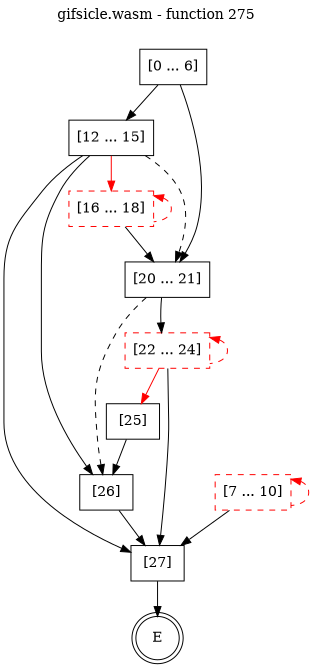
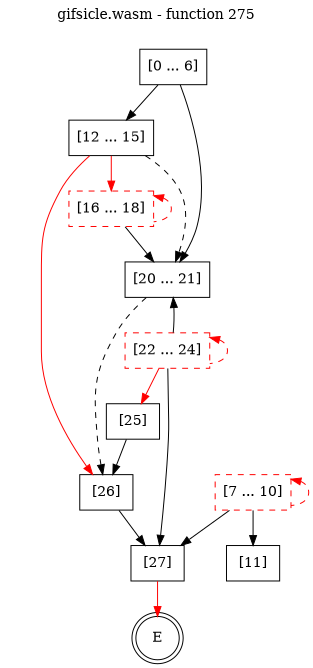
edge "[12 ... 15]" -> "[26]": color black -> red
edge "[20 ... 21]" -> "[22 ... 24]": reversed
edge "[12 ... 15]" -> "[27]": removed
node "[11]": added
edge "[27]" -> "E": color black -> red
